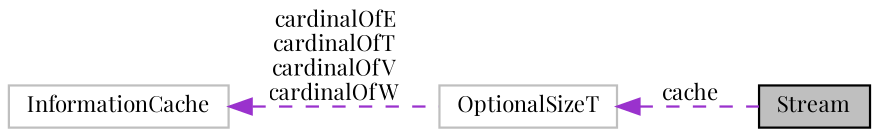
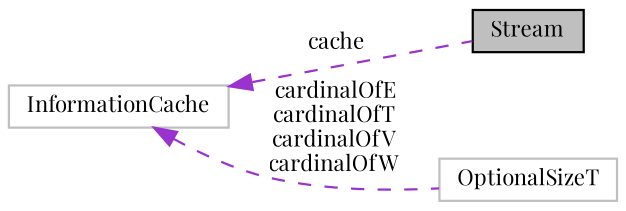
edge "Stream" -> "OptionalSizeT": now "Stream" -> "InformationCache"
